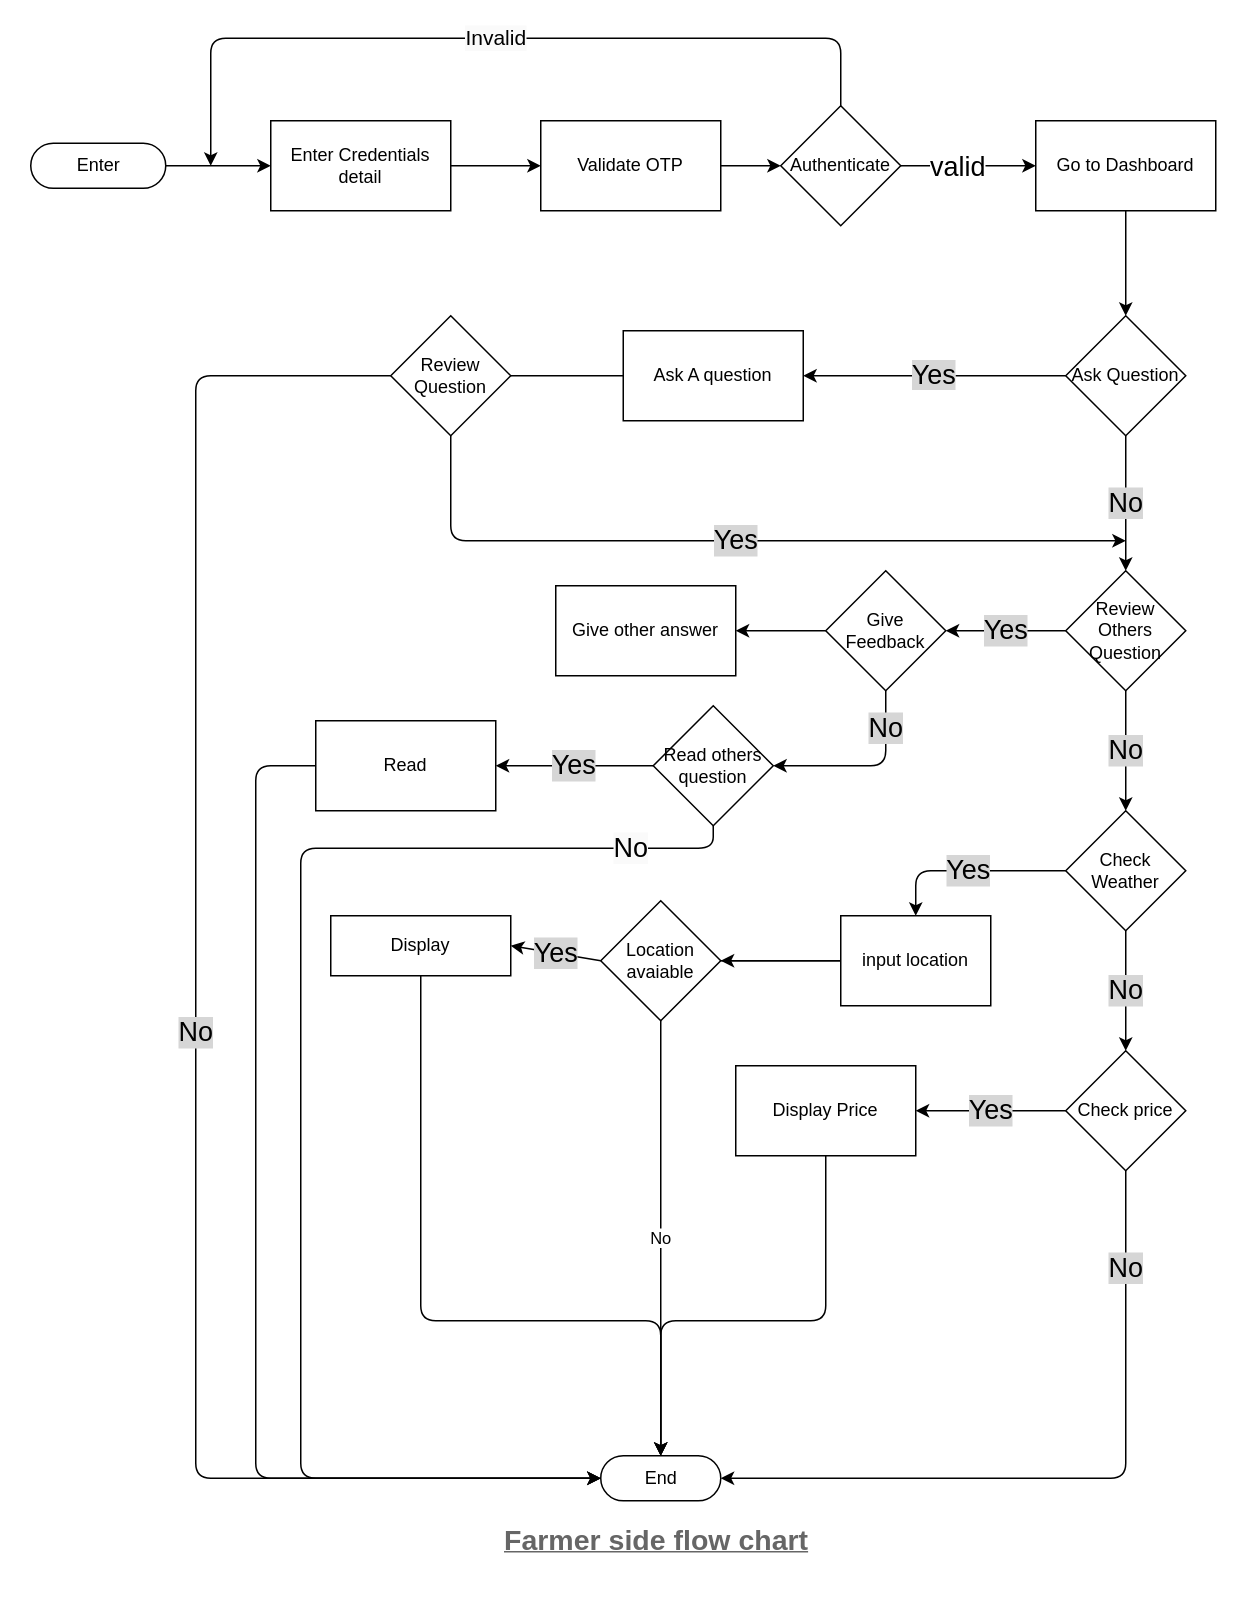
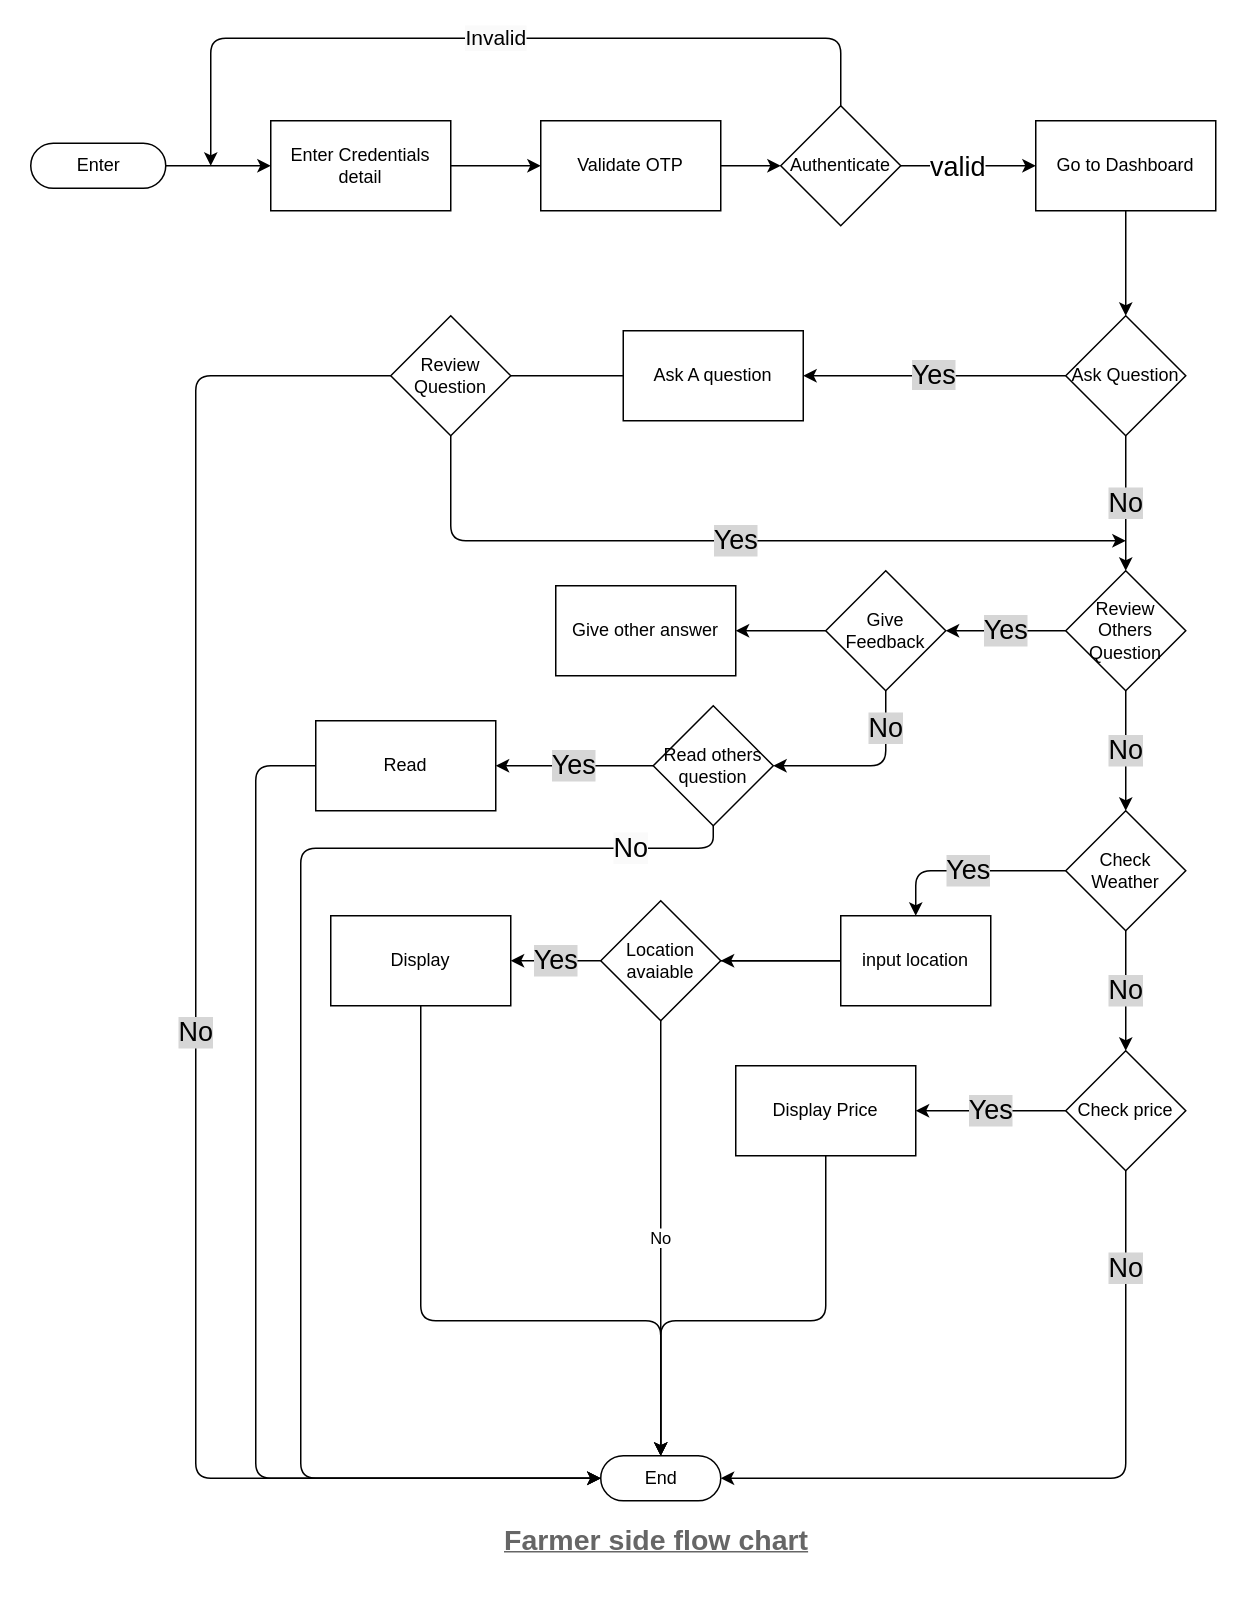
node "Display": size 180x60 -> 180x90
